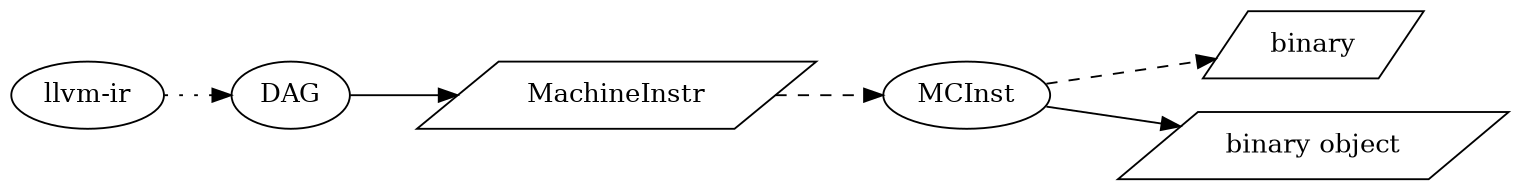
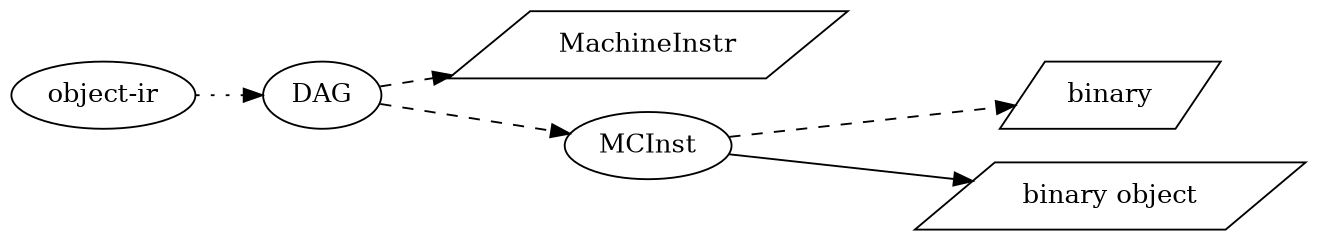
node "llvm-ir": label "llvm-ir" -> "object-ir"
edge "DAG" -> "MachineInstr": style solid -> dashed
edge "MachineInstr" -> "MCInst": now "DAG" -> "MCInst"
